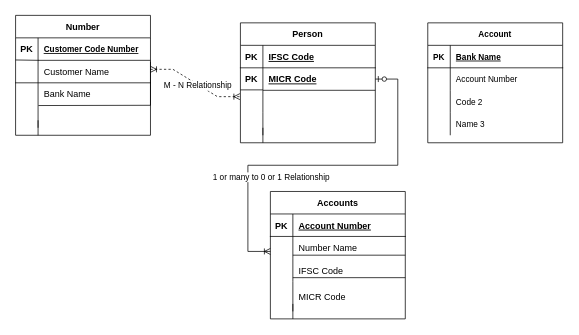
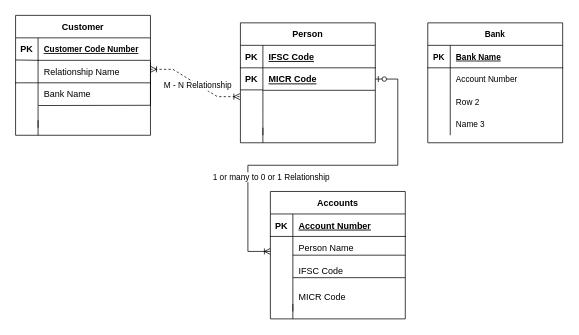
node "Number": label "Number" -> "Customer"
node "Account": label "Account" -> "Bank"
node "Customer Name": label "Customer Name" -> "Relationship Name"
node "Code 2": label "Code 2" -> "Row 2"
node "Number Name": label "Number Name" -> "Person Name"
